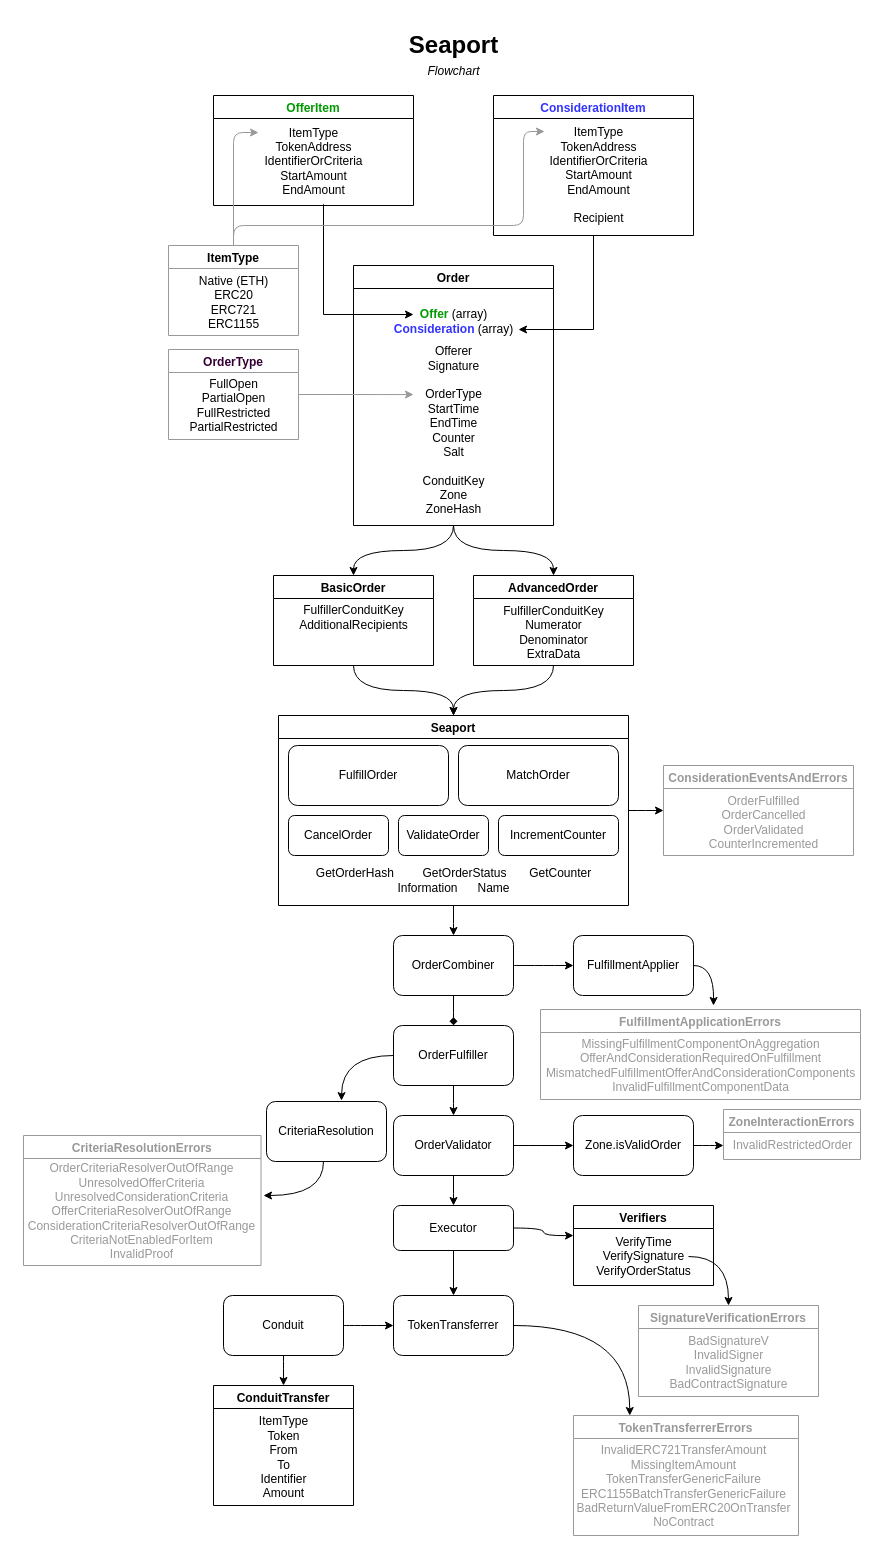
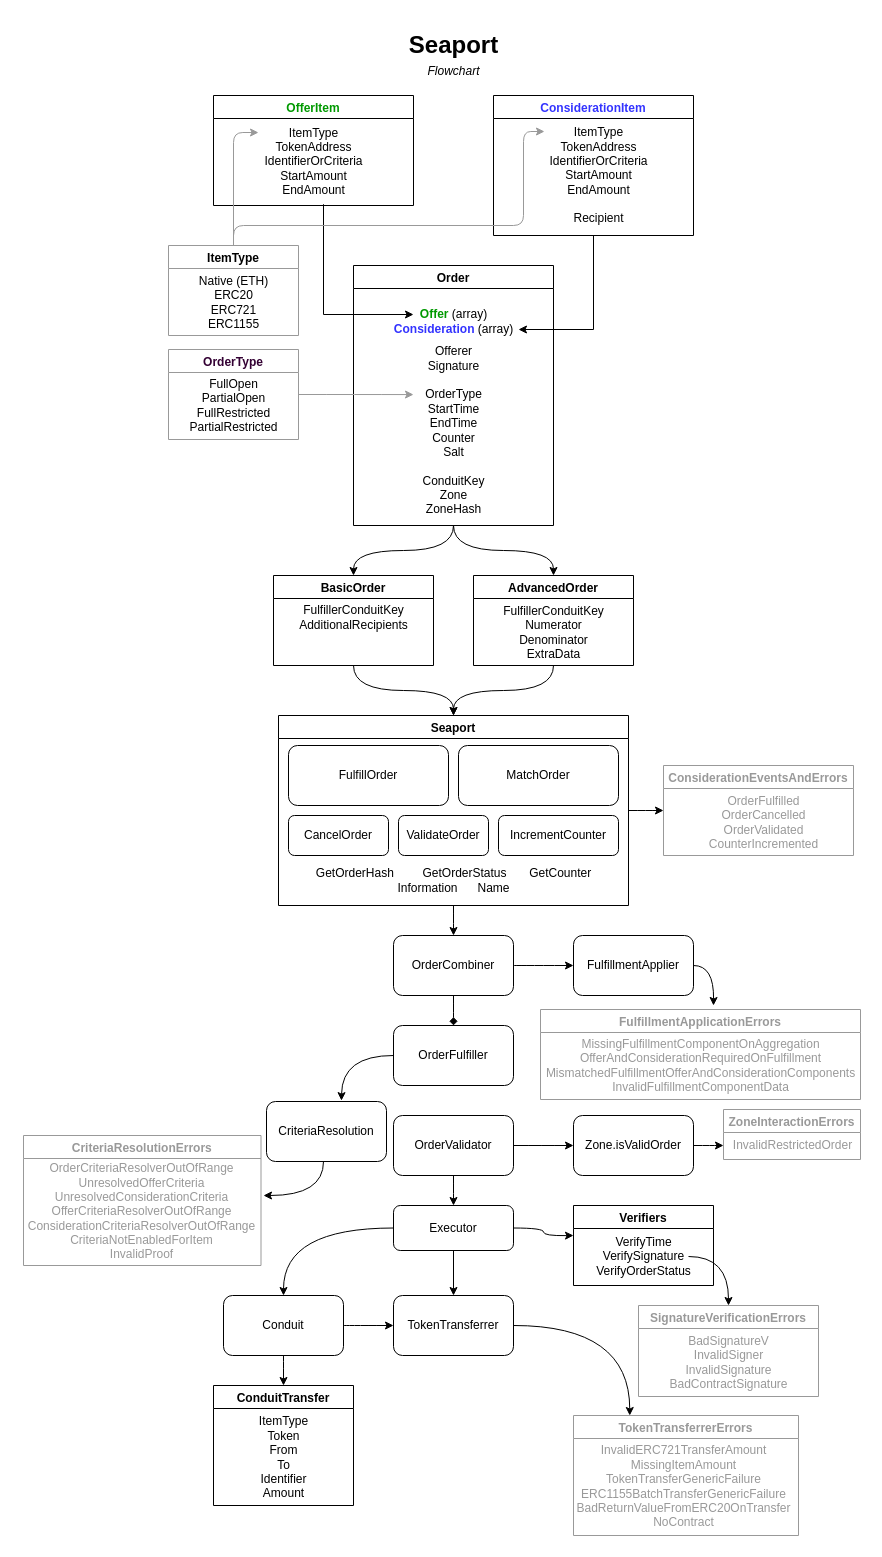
edge "OrderFulfiller" -> "OrderValidator": removed
edge "Executor" -> "Conduit": added
